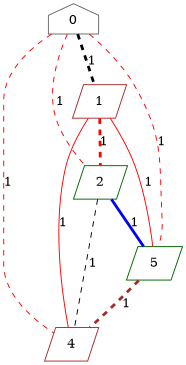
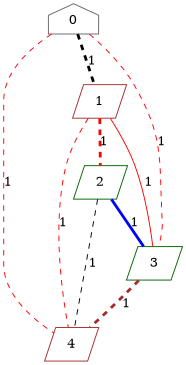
edge "0" -- "2": removed, label "1"
edge "1" -- "4": style solid -> dashed
node "5": label "5" -> "3"
